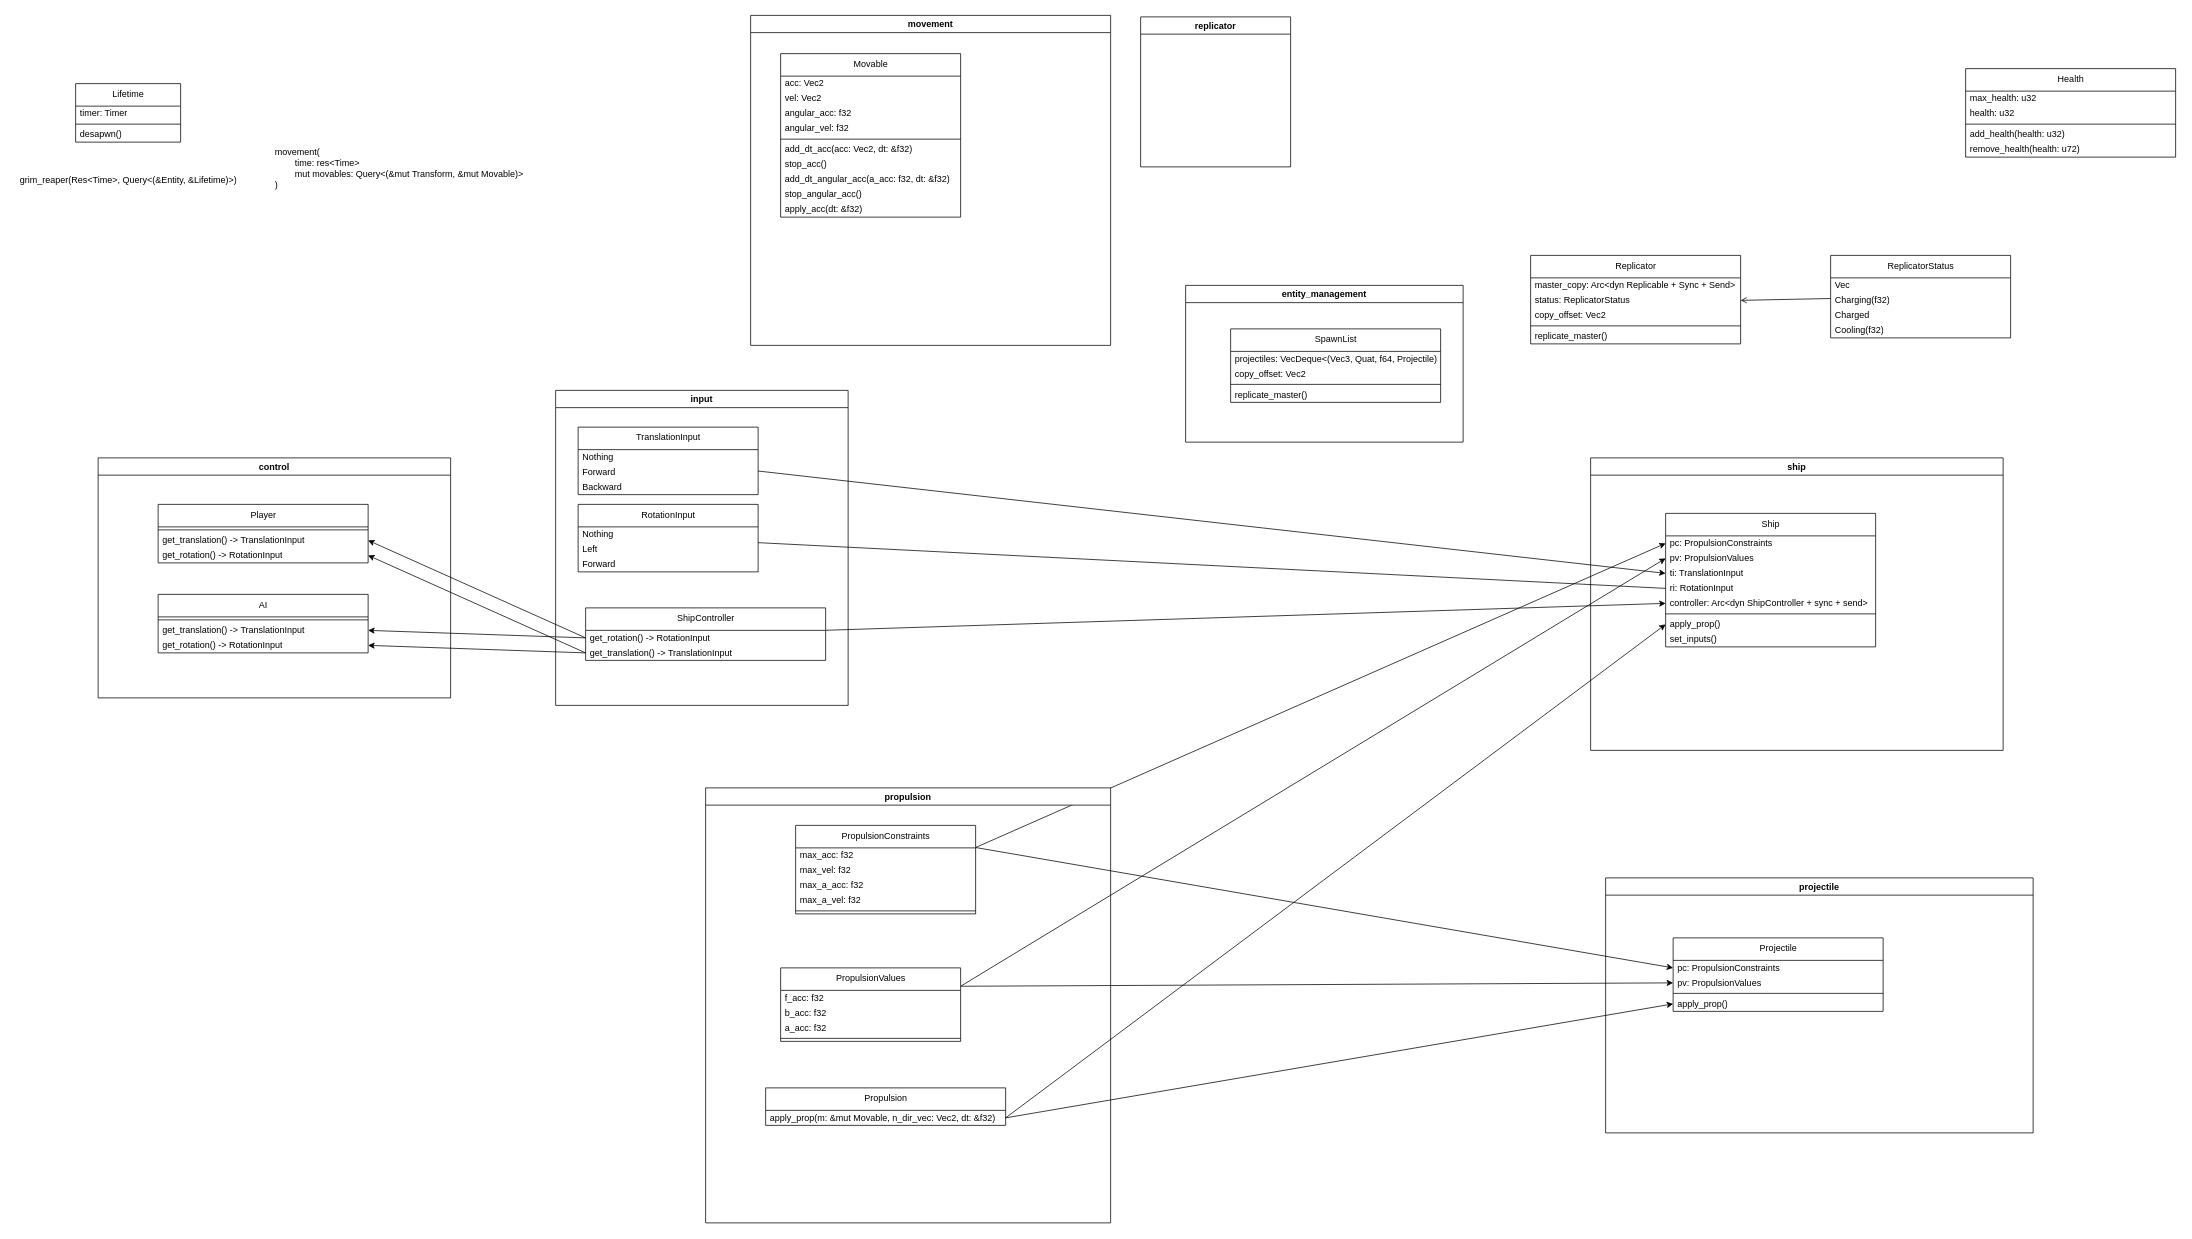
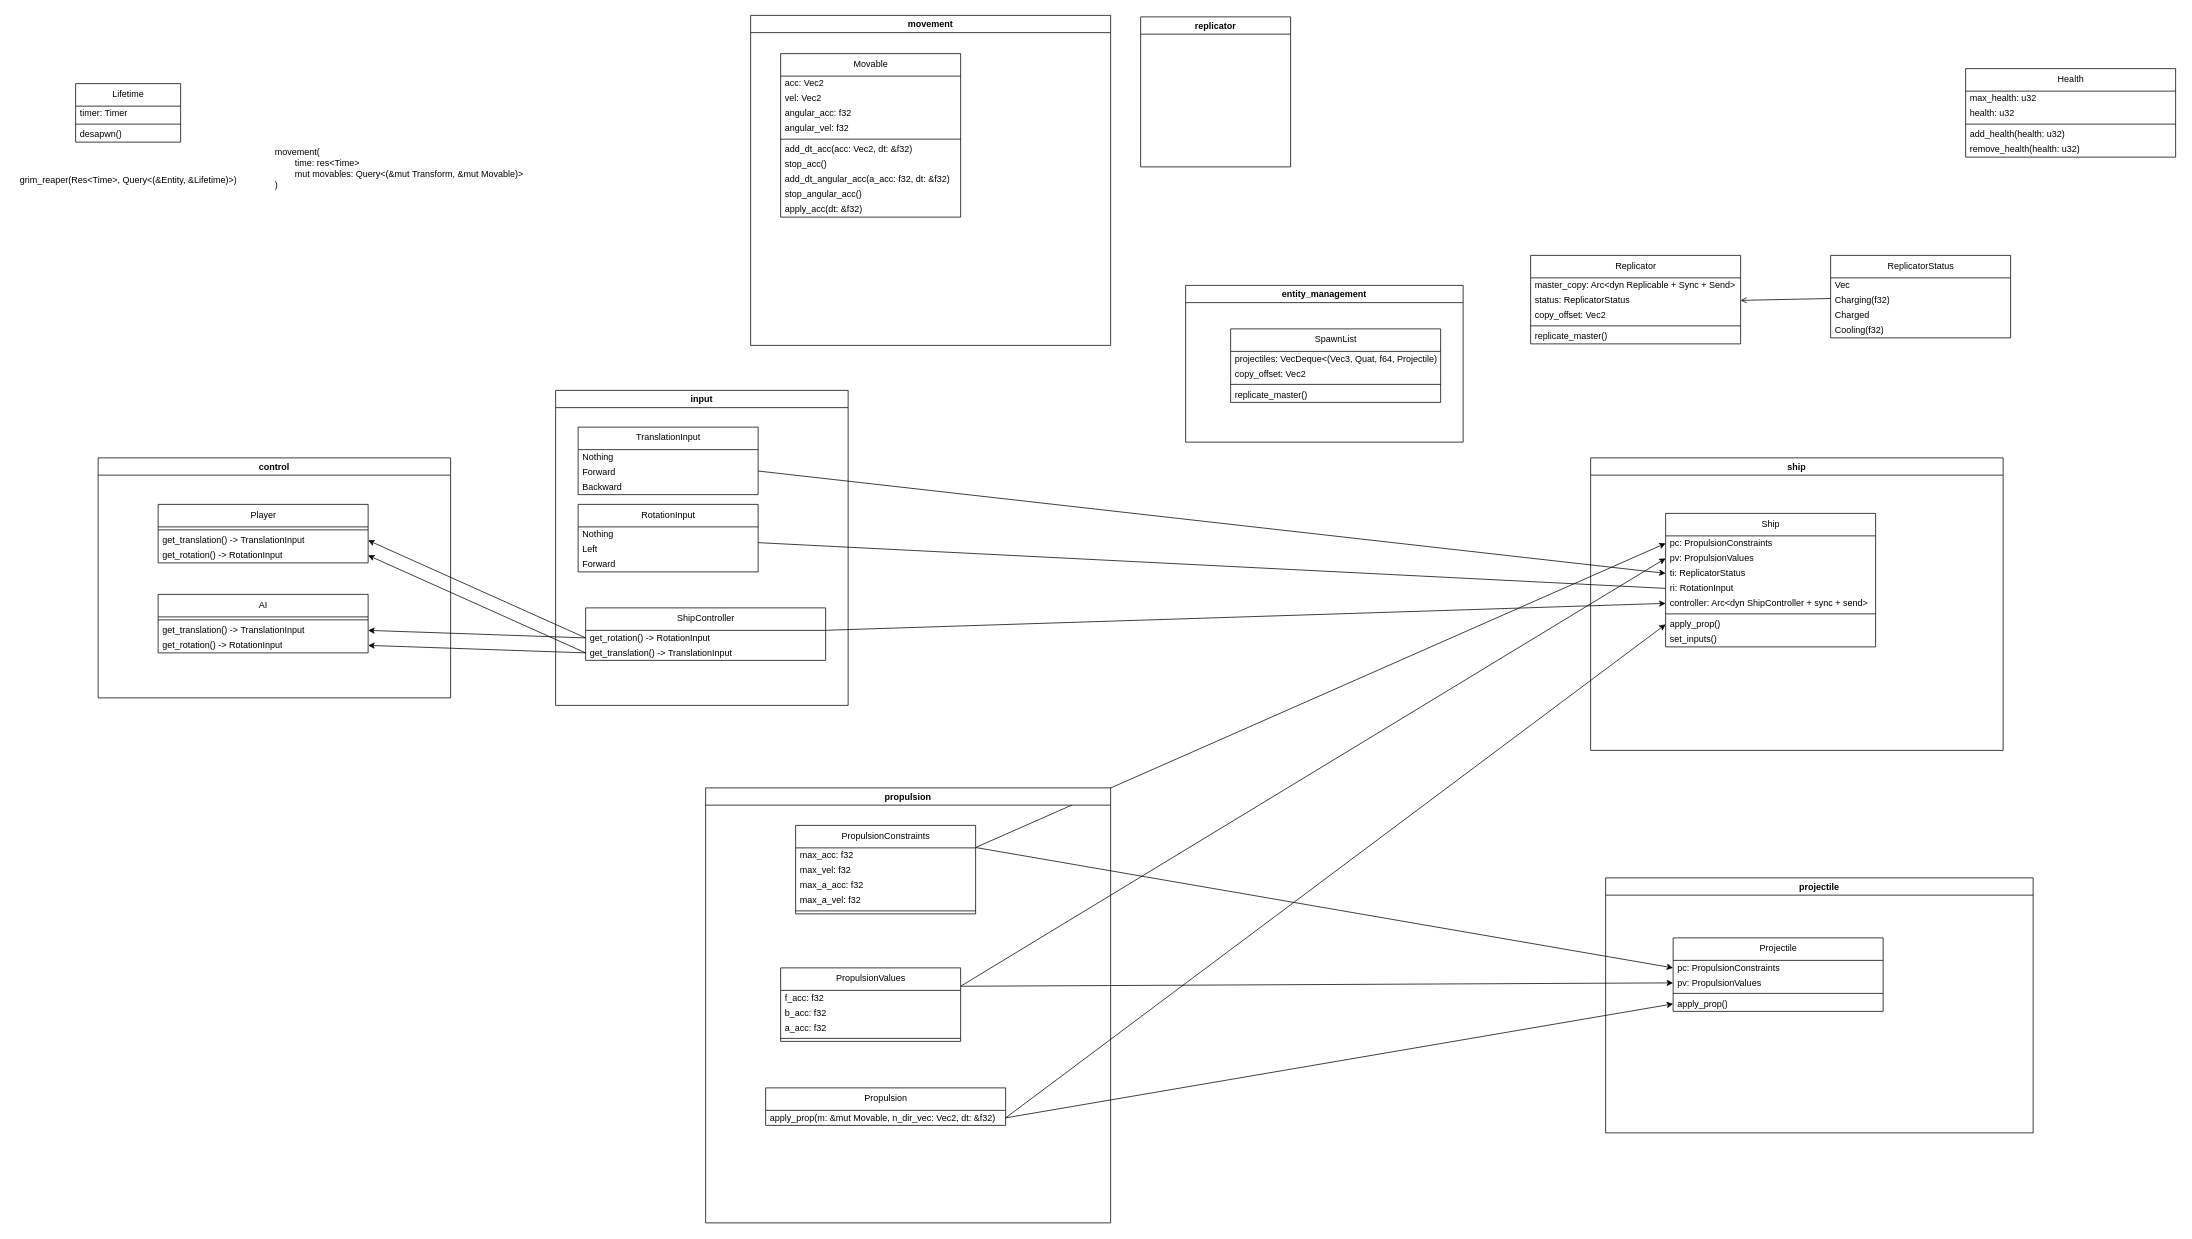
node "remove_health(health: u72)": label "remove_health(health: u72)" -> "remove_health(health: u32)"
node "ti: TranslationInput": label "ti: TranslationInput" -> "ti: ReplicatorStatus"
